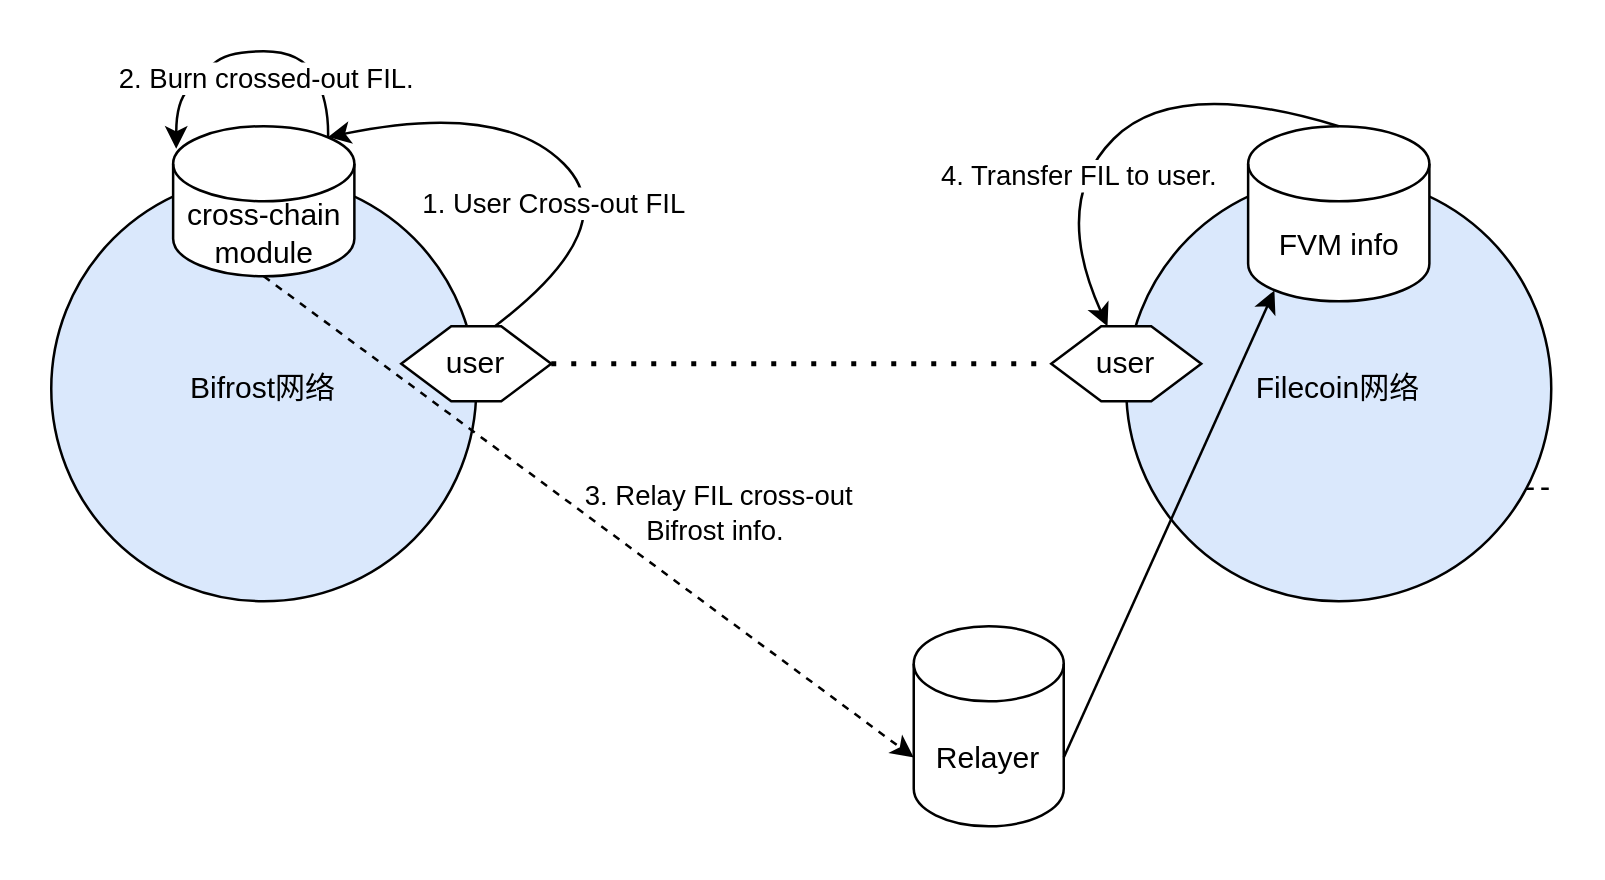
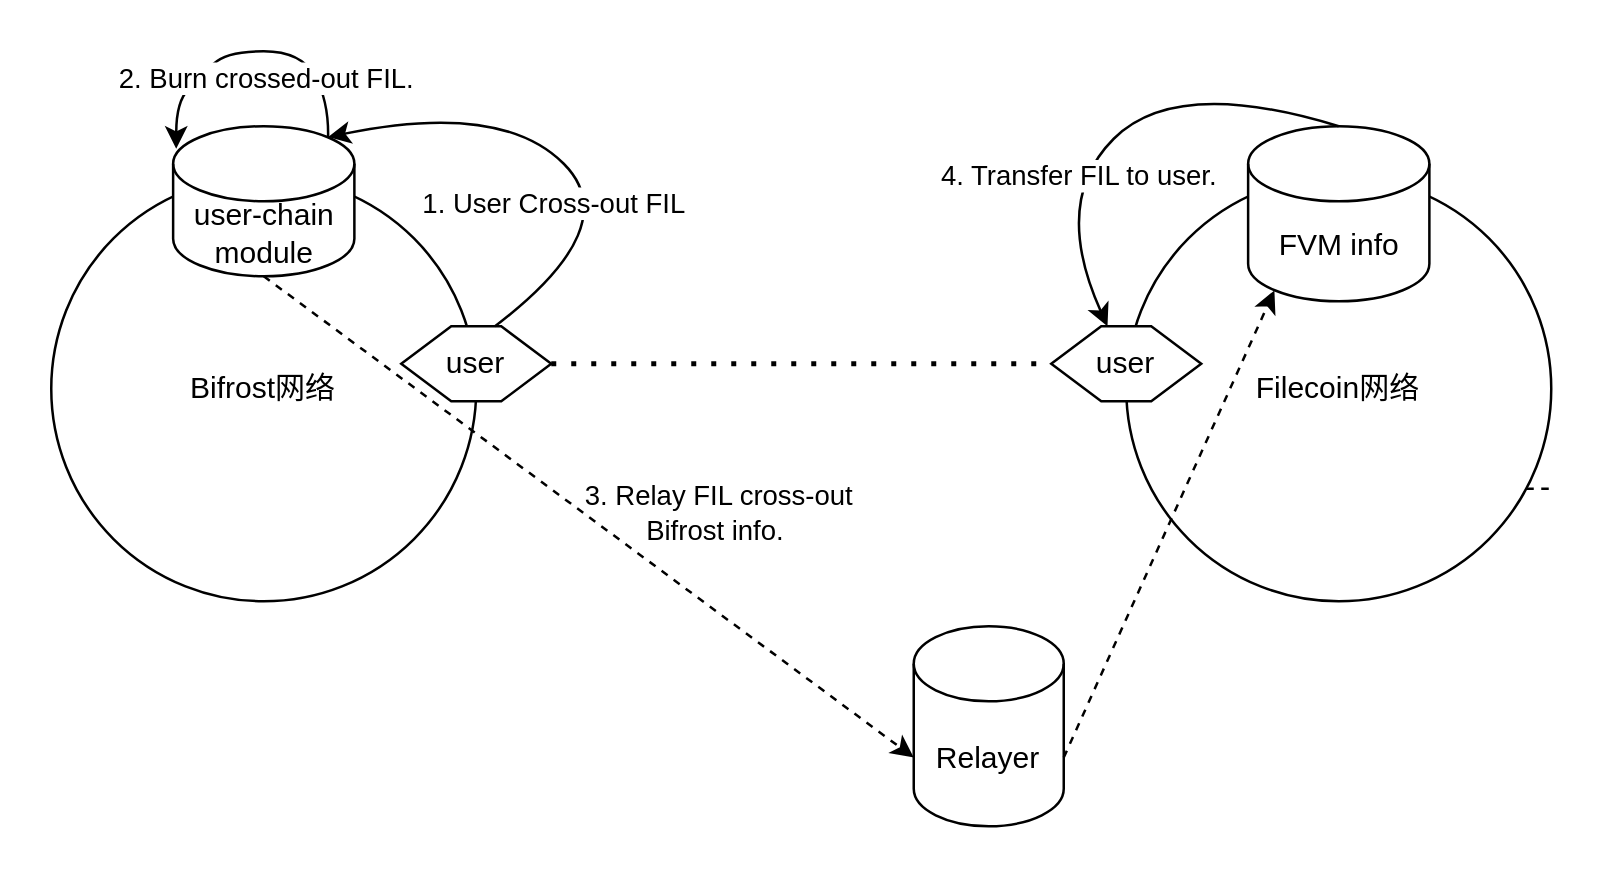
node "cross-chain module": label "cross-chain module" -> "user-chain module"
node "Bifrost网络": fillcolor #dae8fc -> #ffffff
node "Filecoin网络": fillcolor #dae8fc -> #ffffff
edge "Relayer" -> "FVM info": style solid -> dashed
